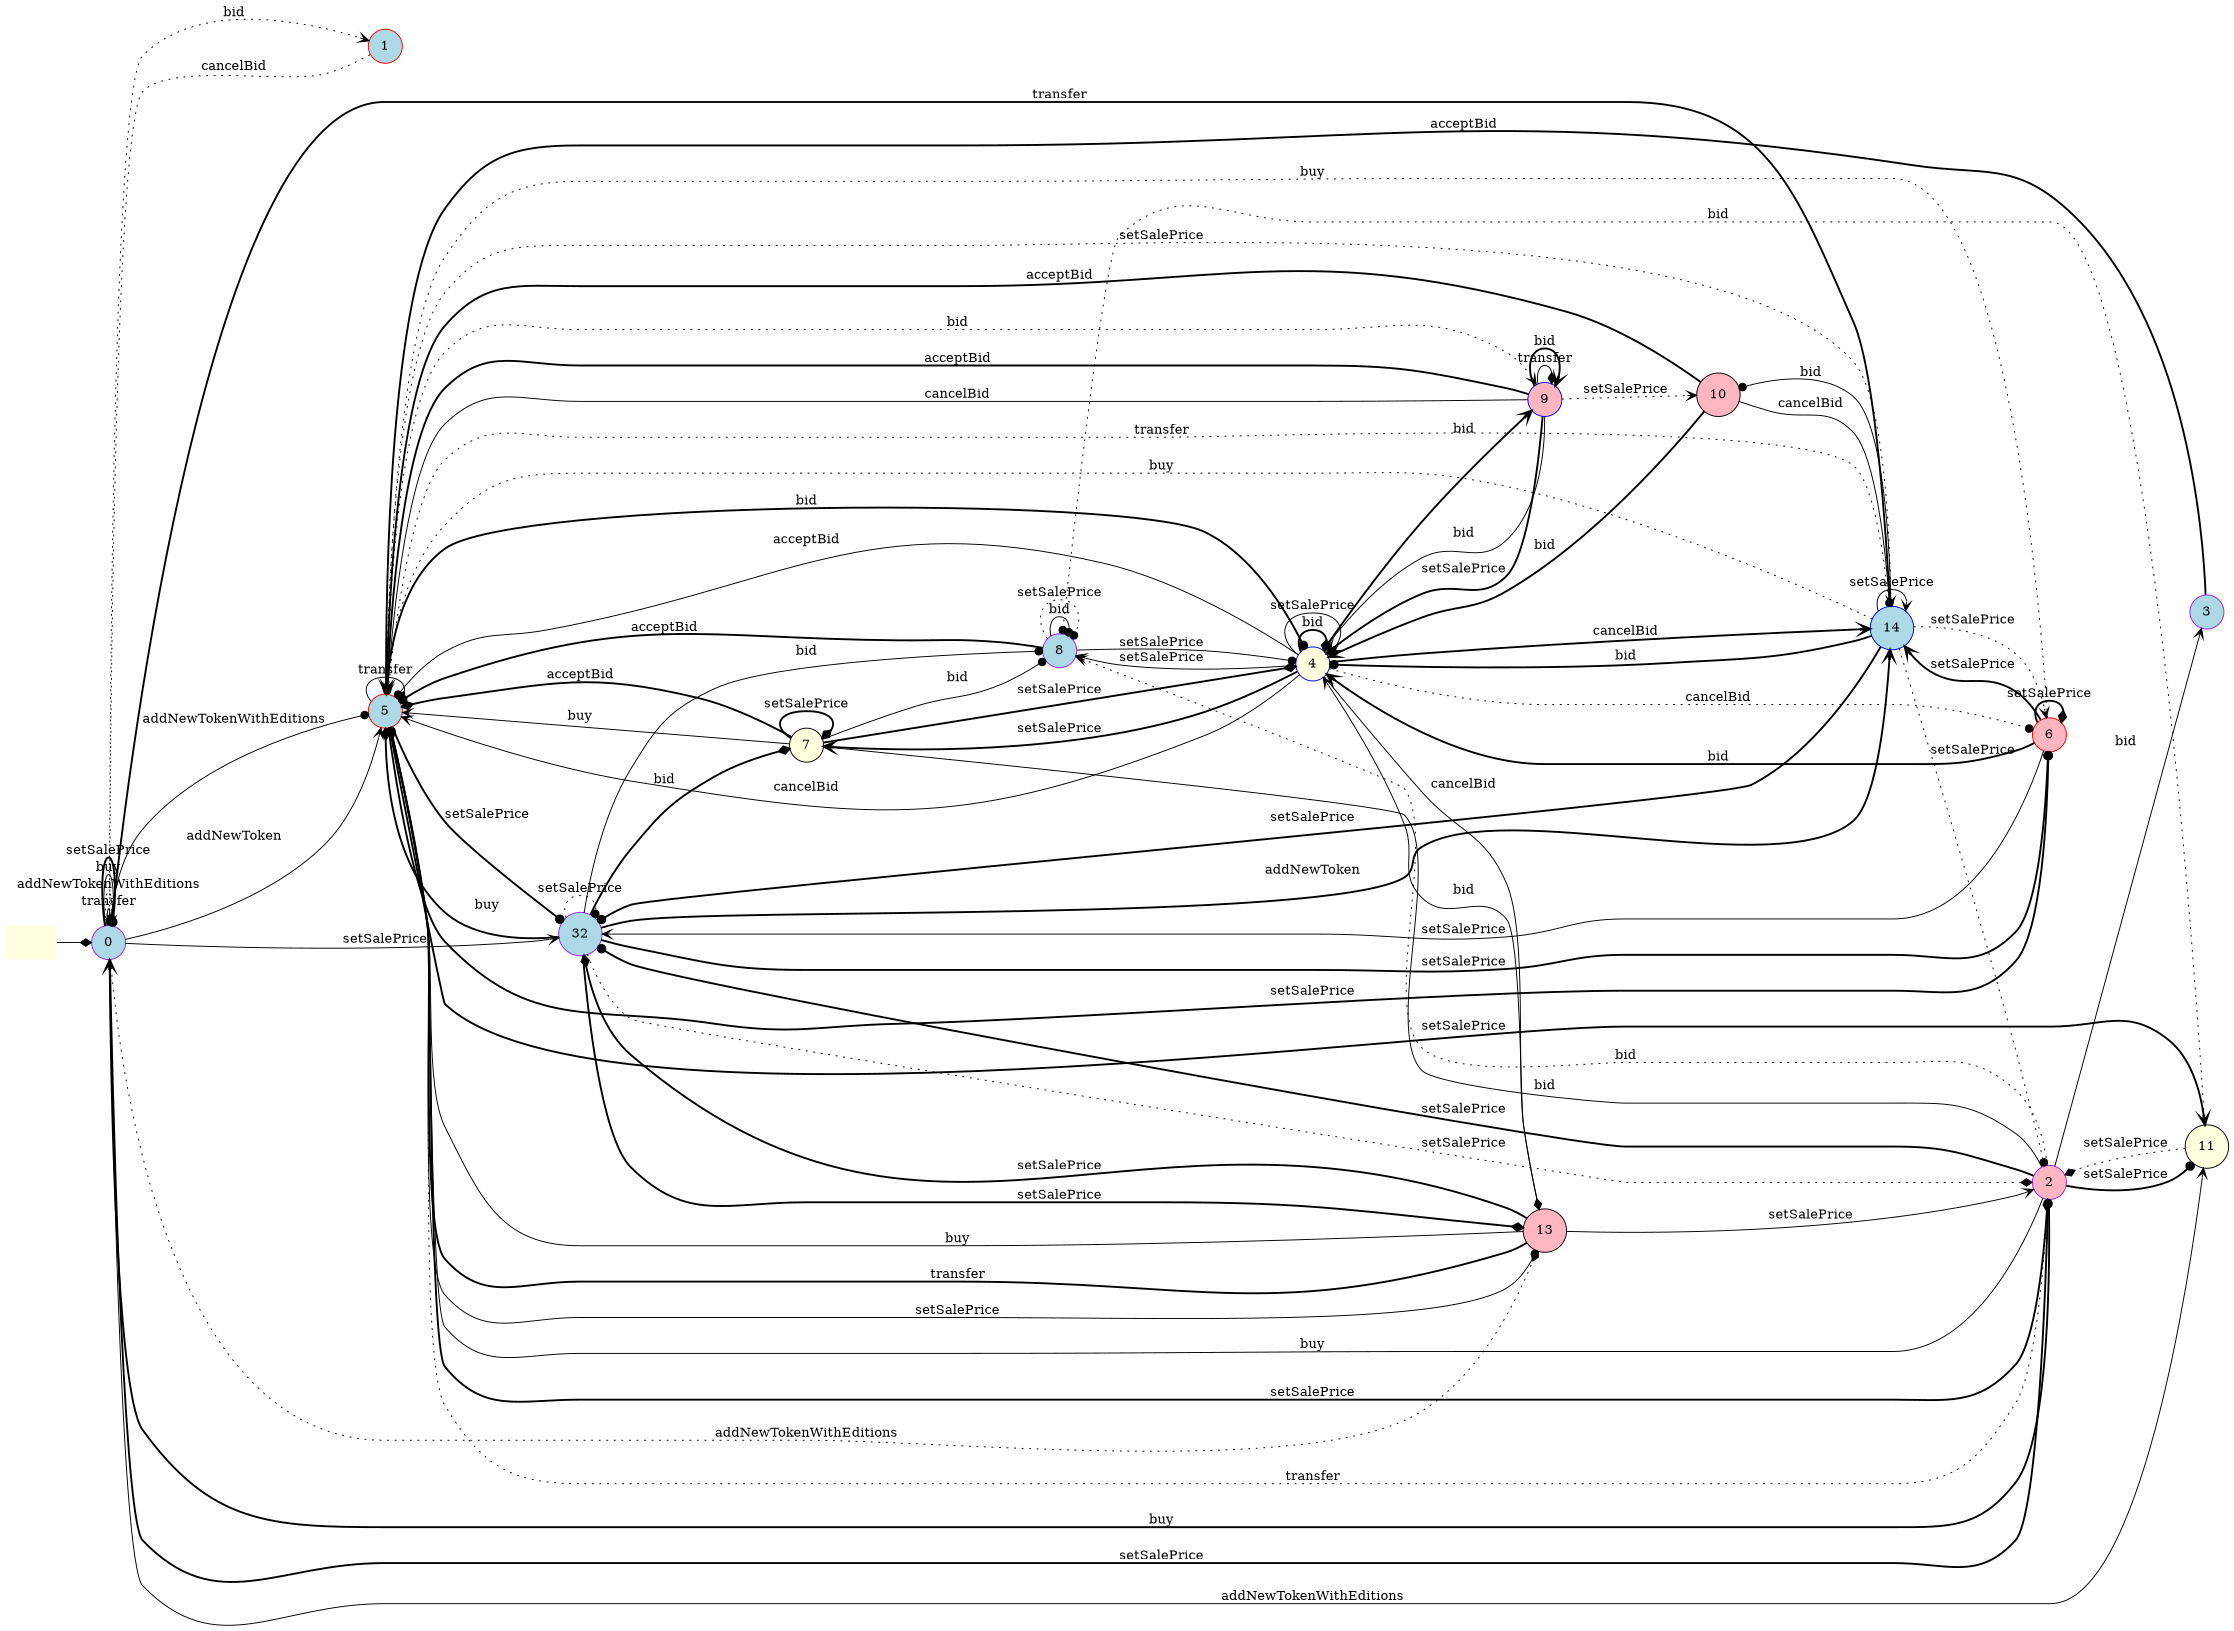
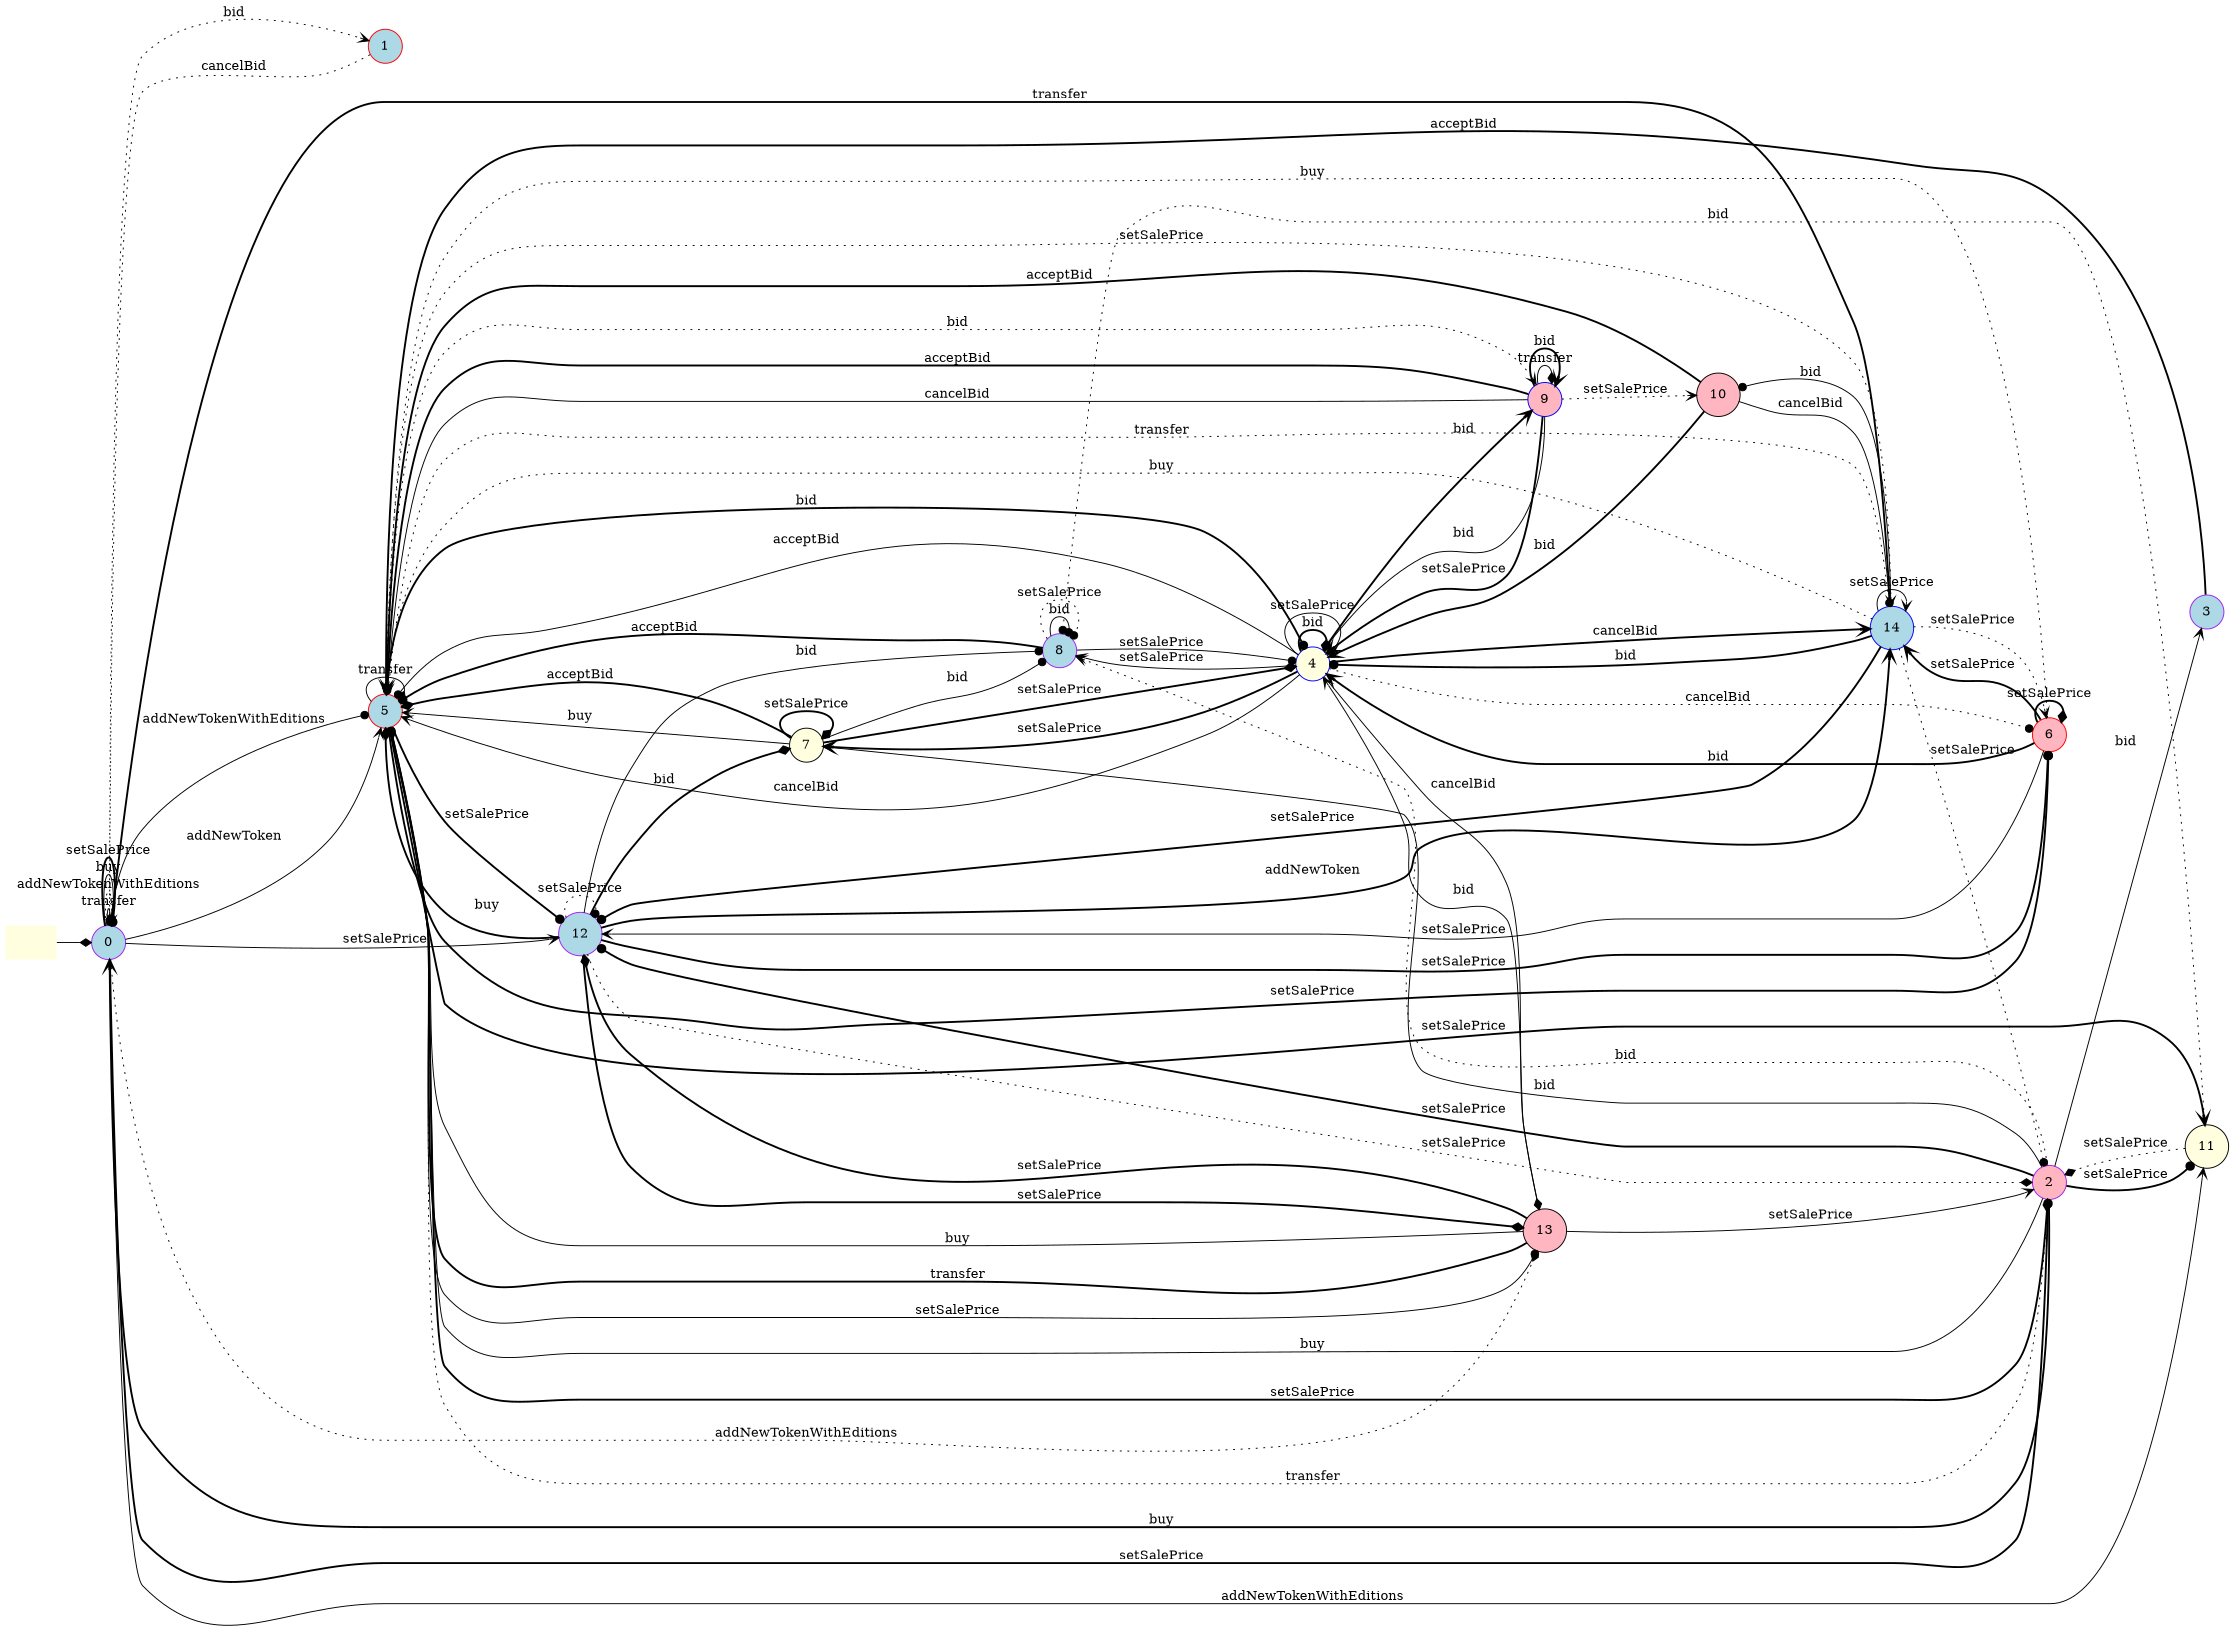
node "32": label "32" -> "12"
